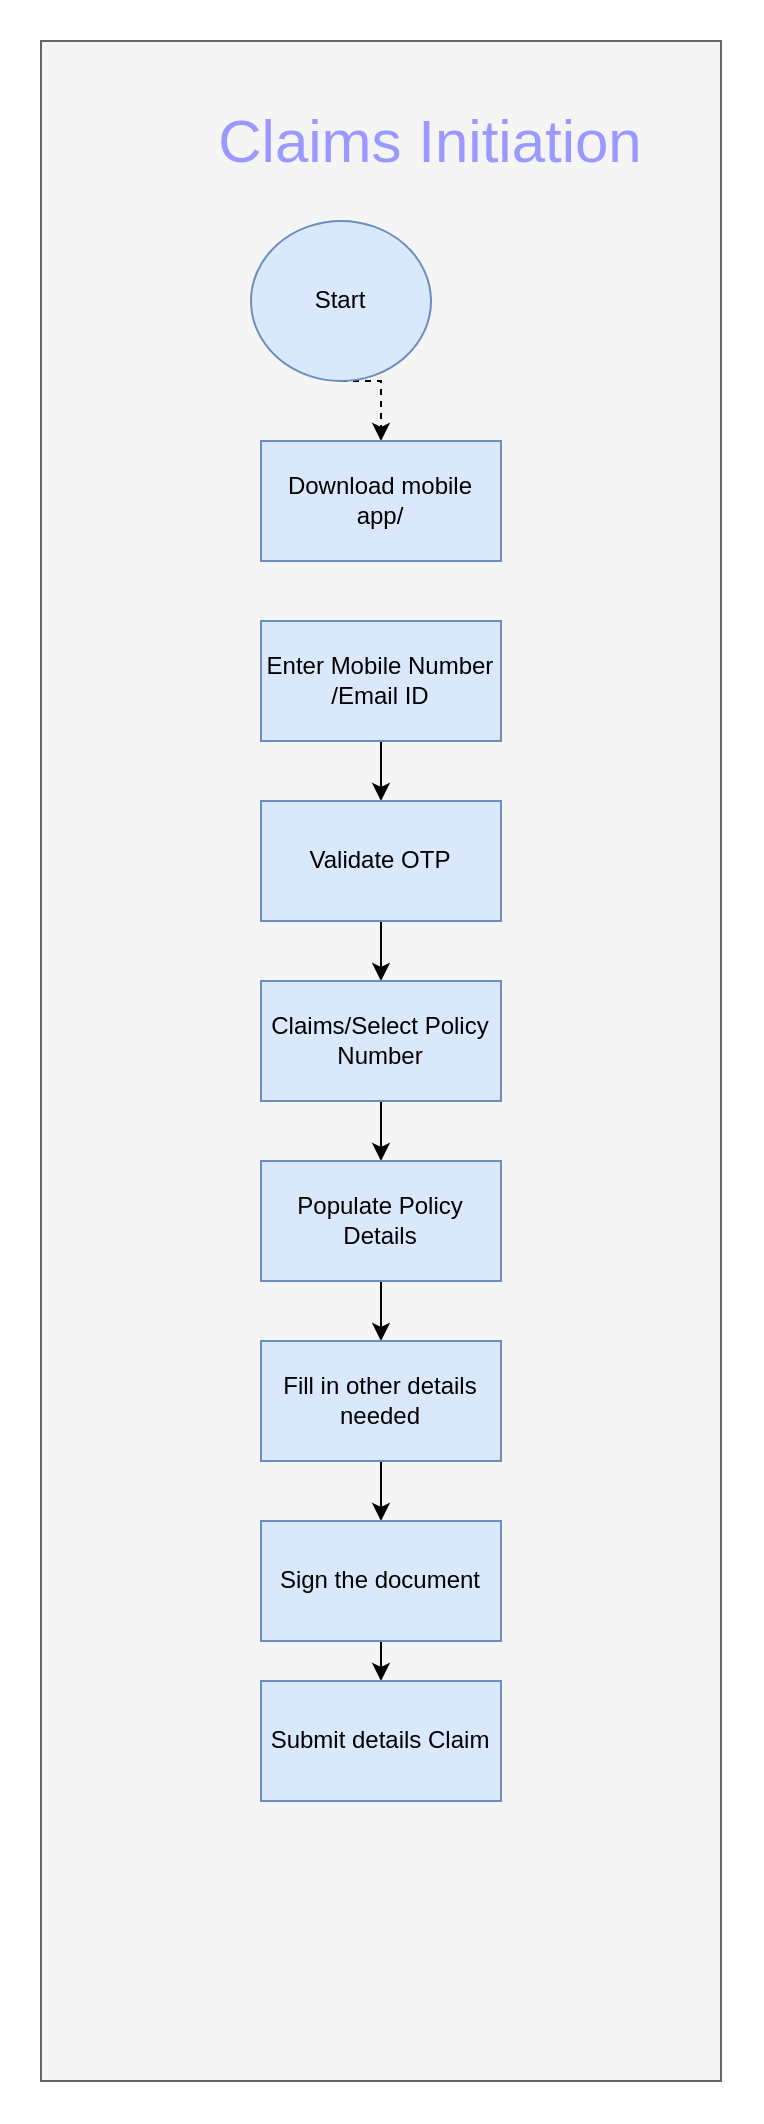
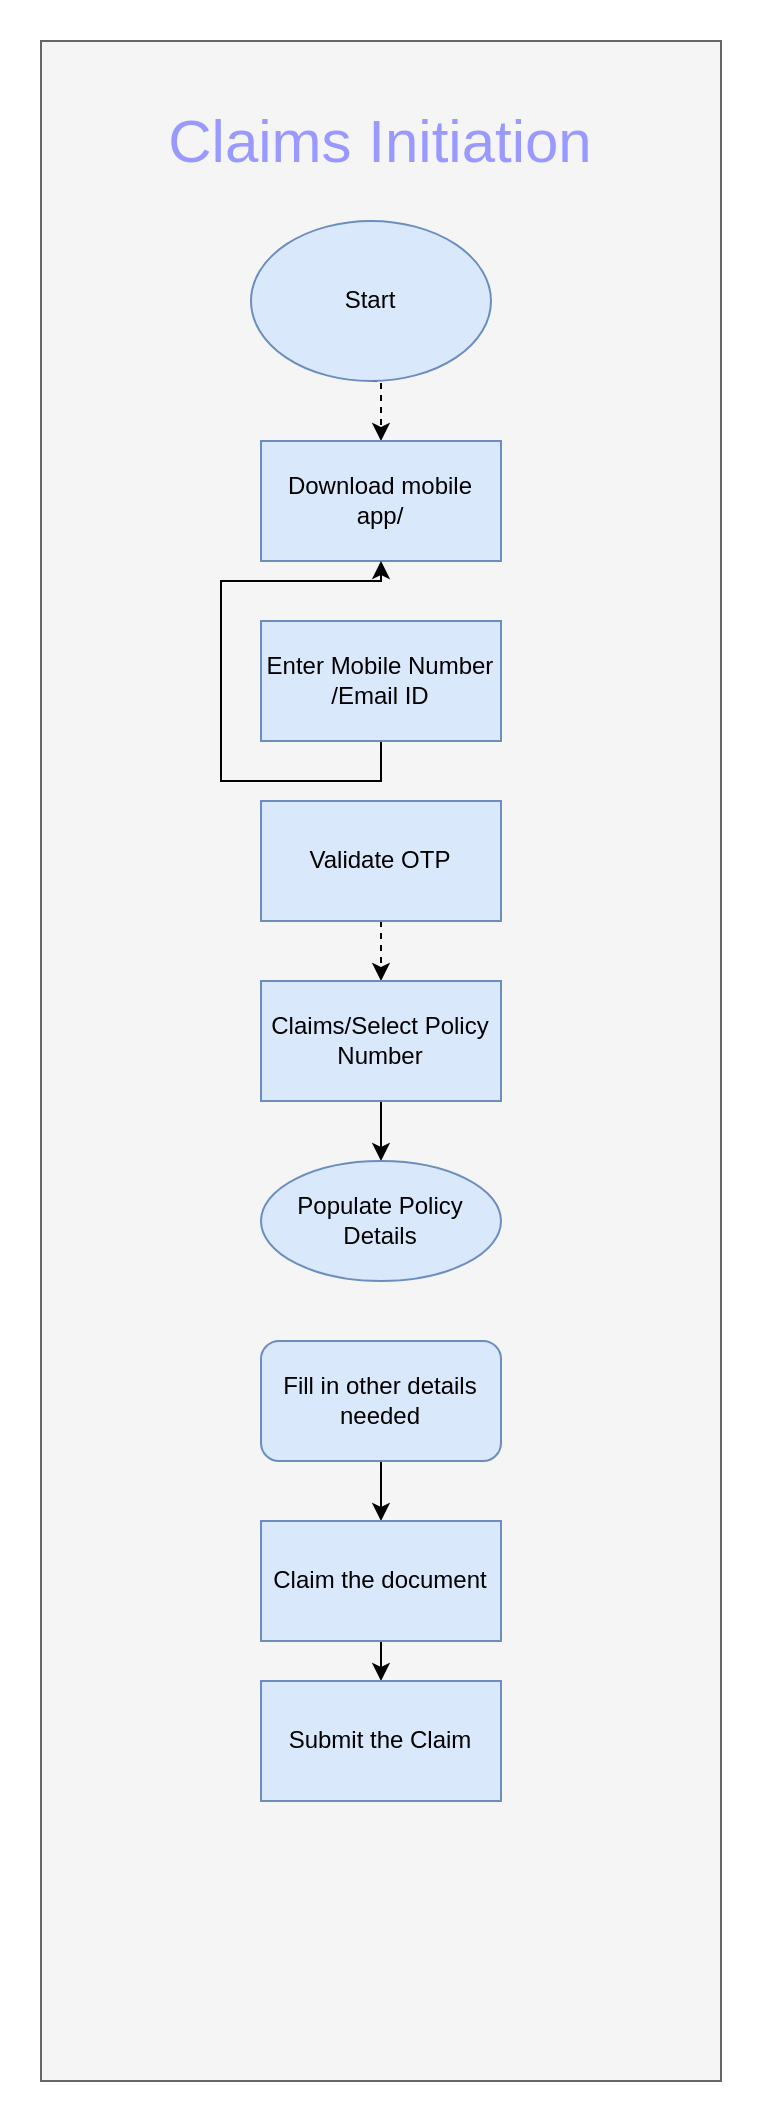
node "Claims Initiation": moved (431, 141) -> (381, 141)
node "Start": size 180x160 -> 240x160
edge "Enter Mobile Number /Email ID" -> "Validate OTP": now "Enter Mobile Number /Email ID" -> "Download mobile app/"
edge "Validate OTP" -> "Claims/Select Policy Number": style solid -> dashed
node "Populate Policy Details": shape rectangle -> ellipse
edge "Populate Policy Details" -> "Fill in other details needed": removed
node "Fill in other details needed": shape rectangle -> rounded rectangle
node "Sign the document": label "Sign the document" -> "Claim the document"
node "Submit details Claim": label "Submit details Claim" -> "Submit the Claim"
